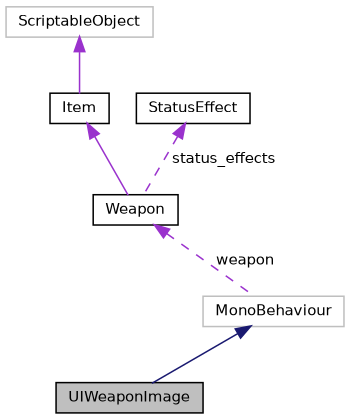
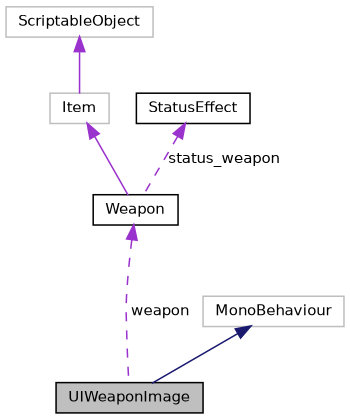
node "Item": color black -> grey75
edge "Weapon" -> "StatusEffect": label " status_effects" -> " status_weapon"
edge "MonoBehaviour" -> "Weapon": now "UIWeaponImage" -> "Weapon"
